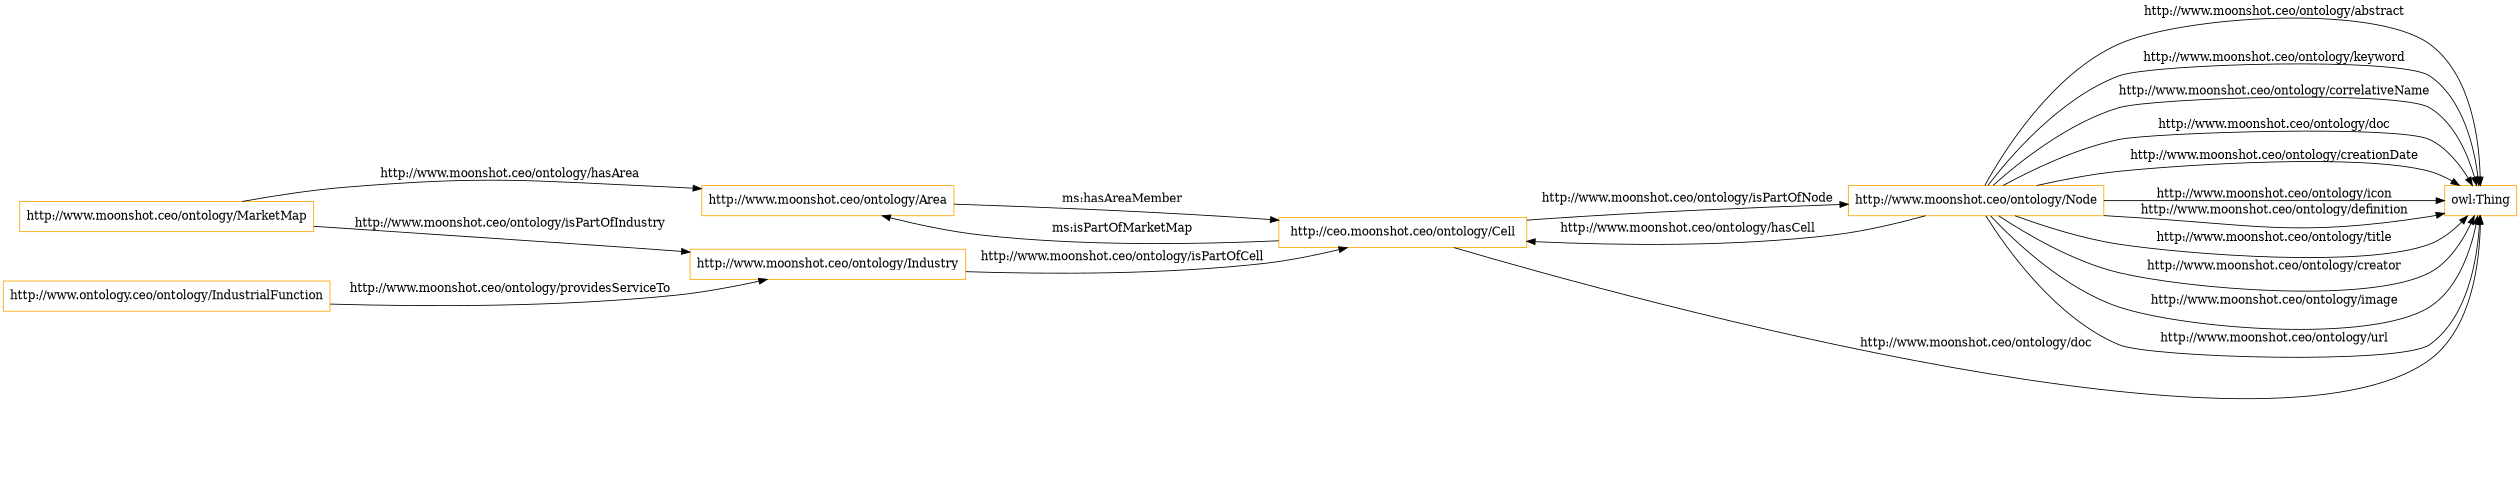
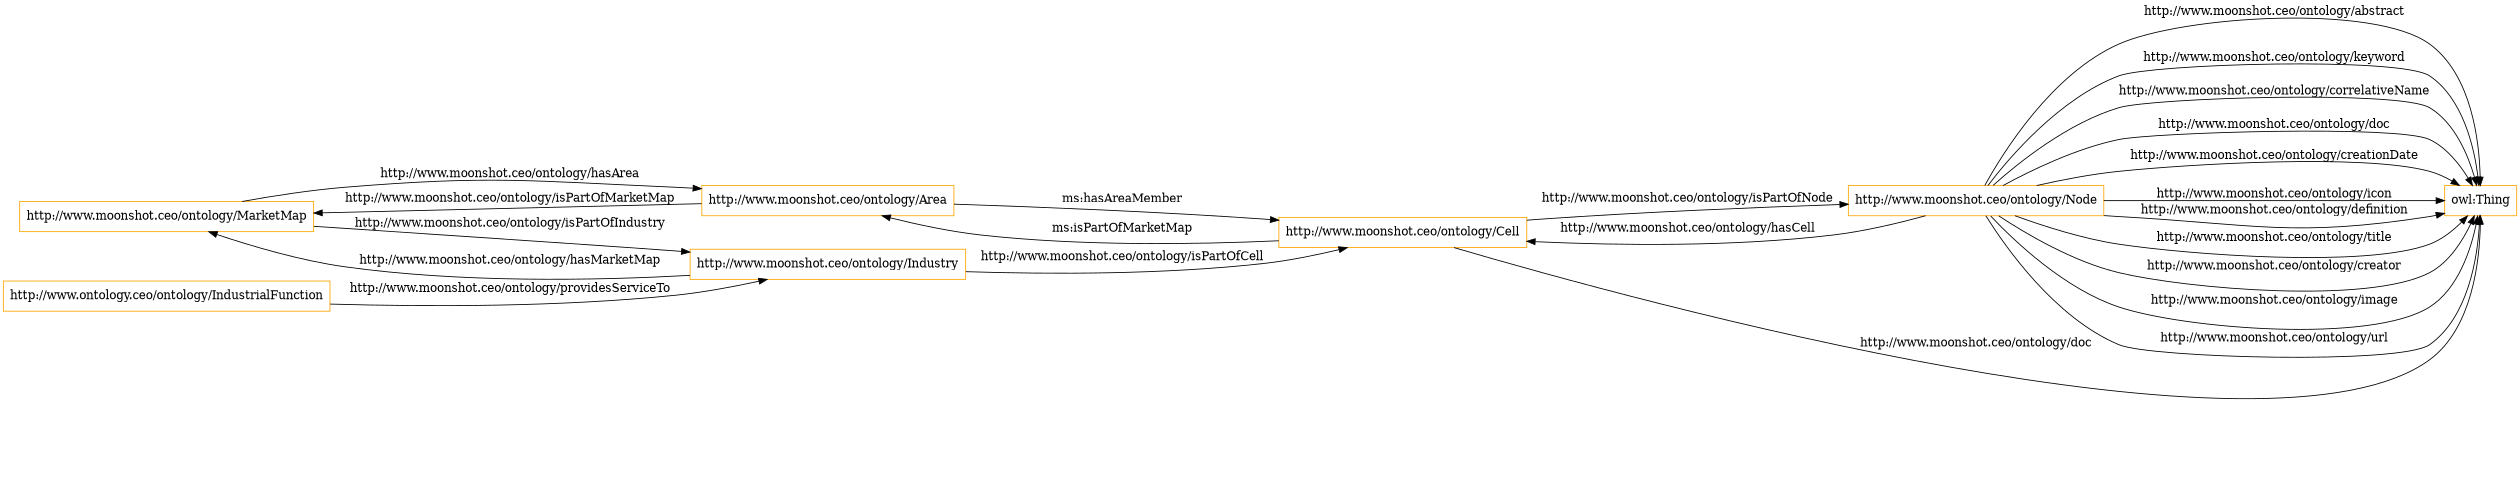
edge "http://www.moonshot.ceo/ontology/Area" -> "http://www.moonshot.ceo/ontology/MarketMap": added, label "http://www.moonshot.ceo/ontology/isPartOfMarketMap"
node "http://ceo.moonshot.ceo/ontology/Cell": label "http://ceo.moonshot.ceo/ontology/Cell" -> "http://www.moonshot.ceo/ontology/Cell"
edge "http://www.moonshot.ceo/ontology/Industry" -> "http://www.moonshot.ceo/ontology/MarketMap": added, label "http://www.moonshot.ceo/ontology/hasMarketMap"
